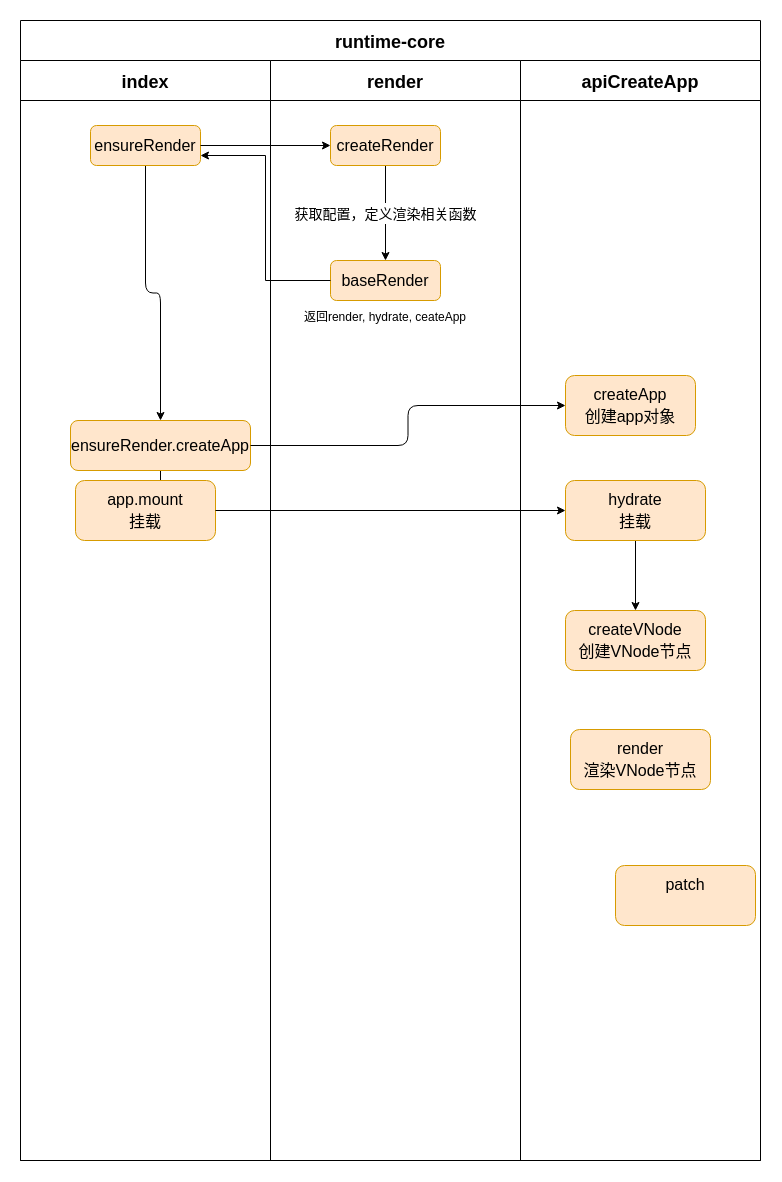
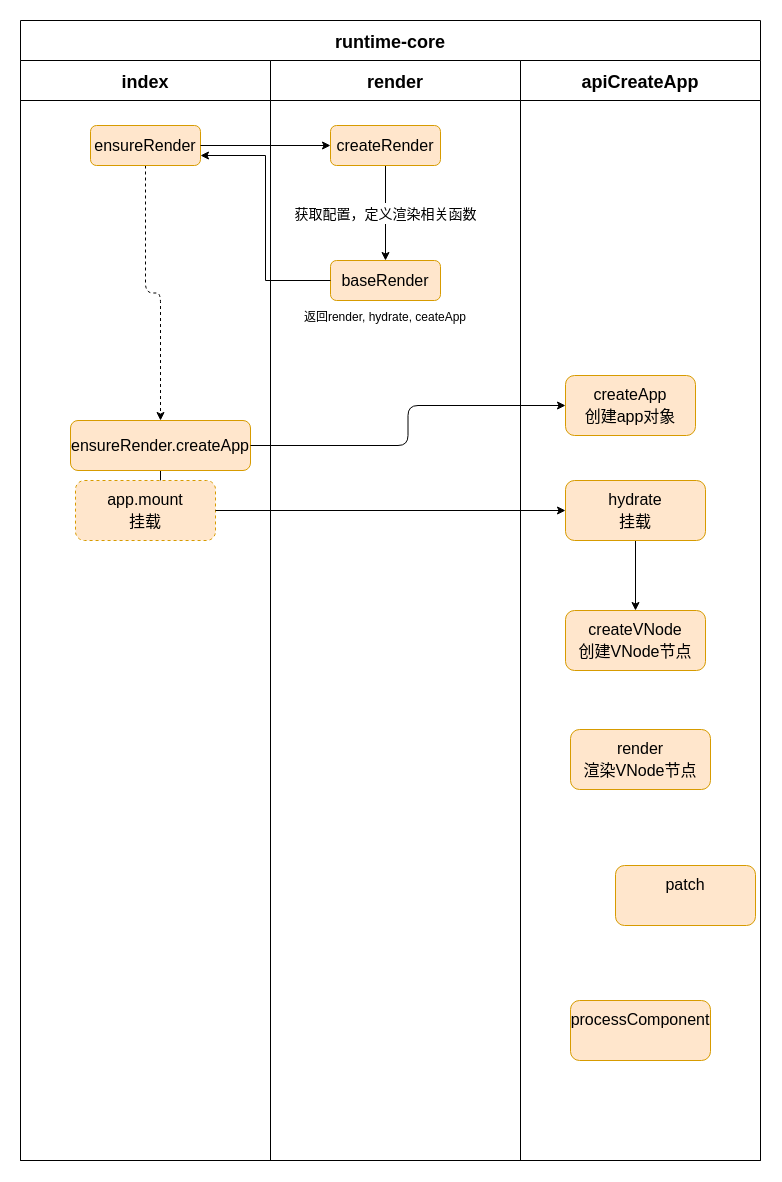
edge "ensureRender" -> "ensureRender.createApp": style solid -> dashed
node "app.mount 挂载": style solid -> dashed
node "processComponent": added
